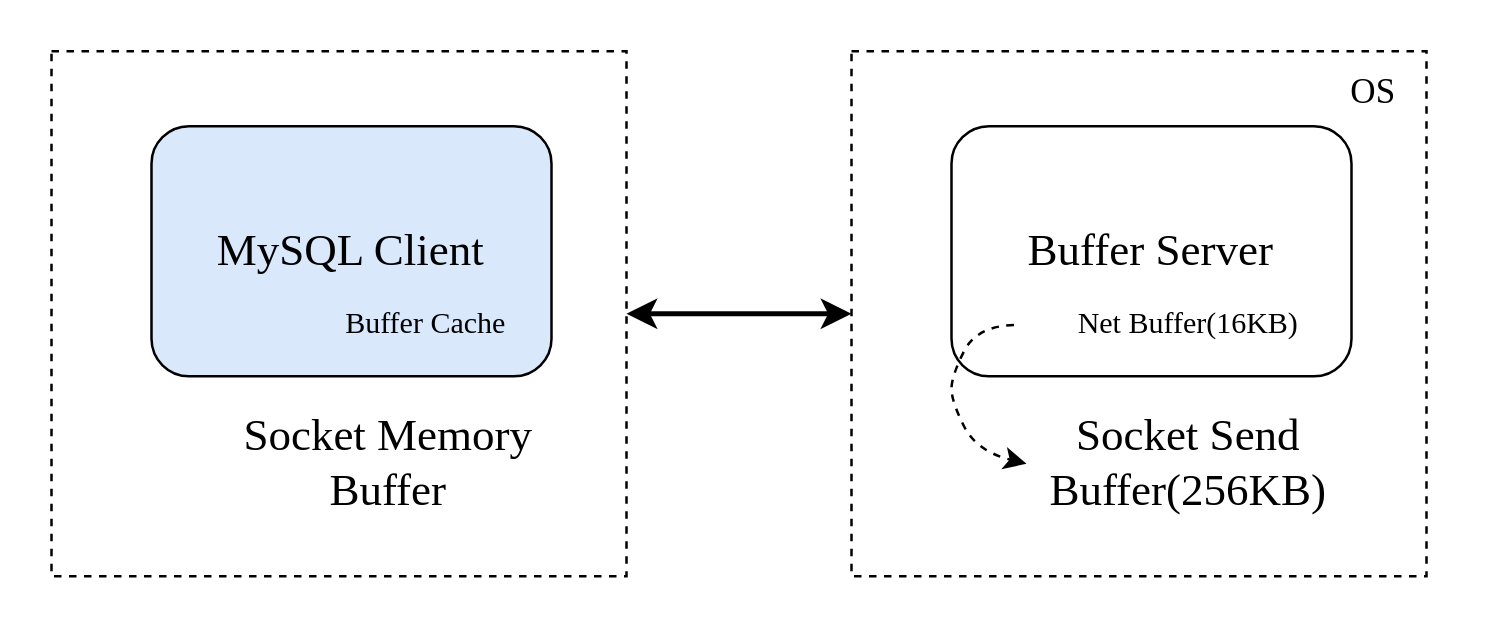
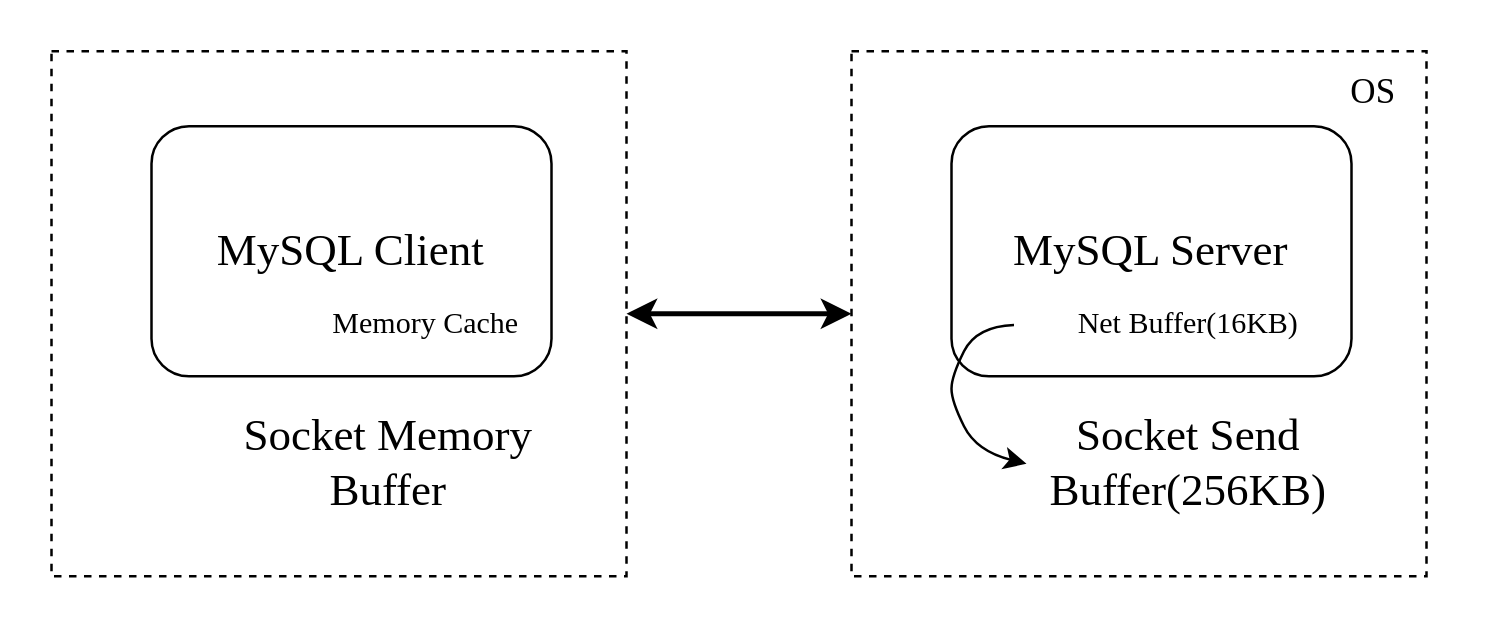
node "MySQL Client": fillcolor #dae8fc -> #ffffff
node "Buffer Server": label "Buffer Server" -> "MySQL Server"
node "Buffer Cache": label "Buffer Cache" -> "Memory Cache"
edge "Net Buffer(16KB)" -> "Socket Send Buffer(256KB)": style dashed -> solid
